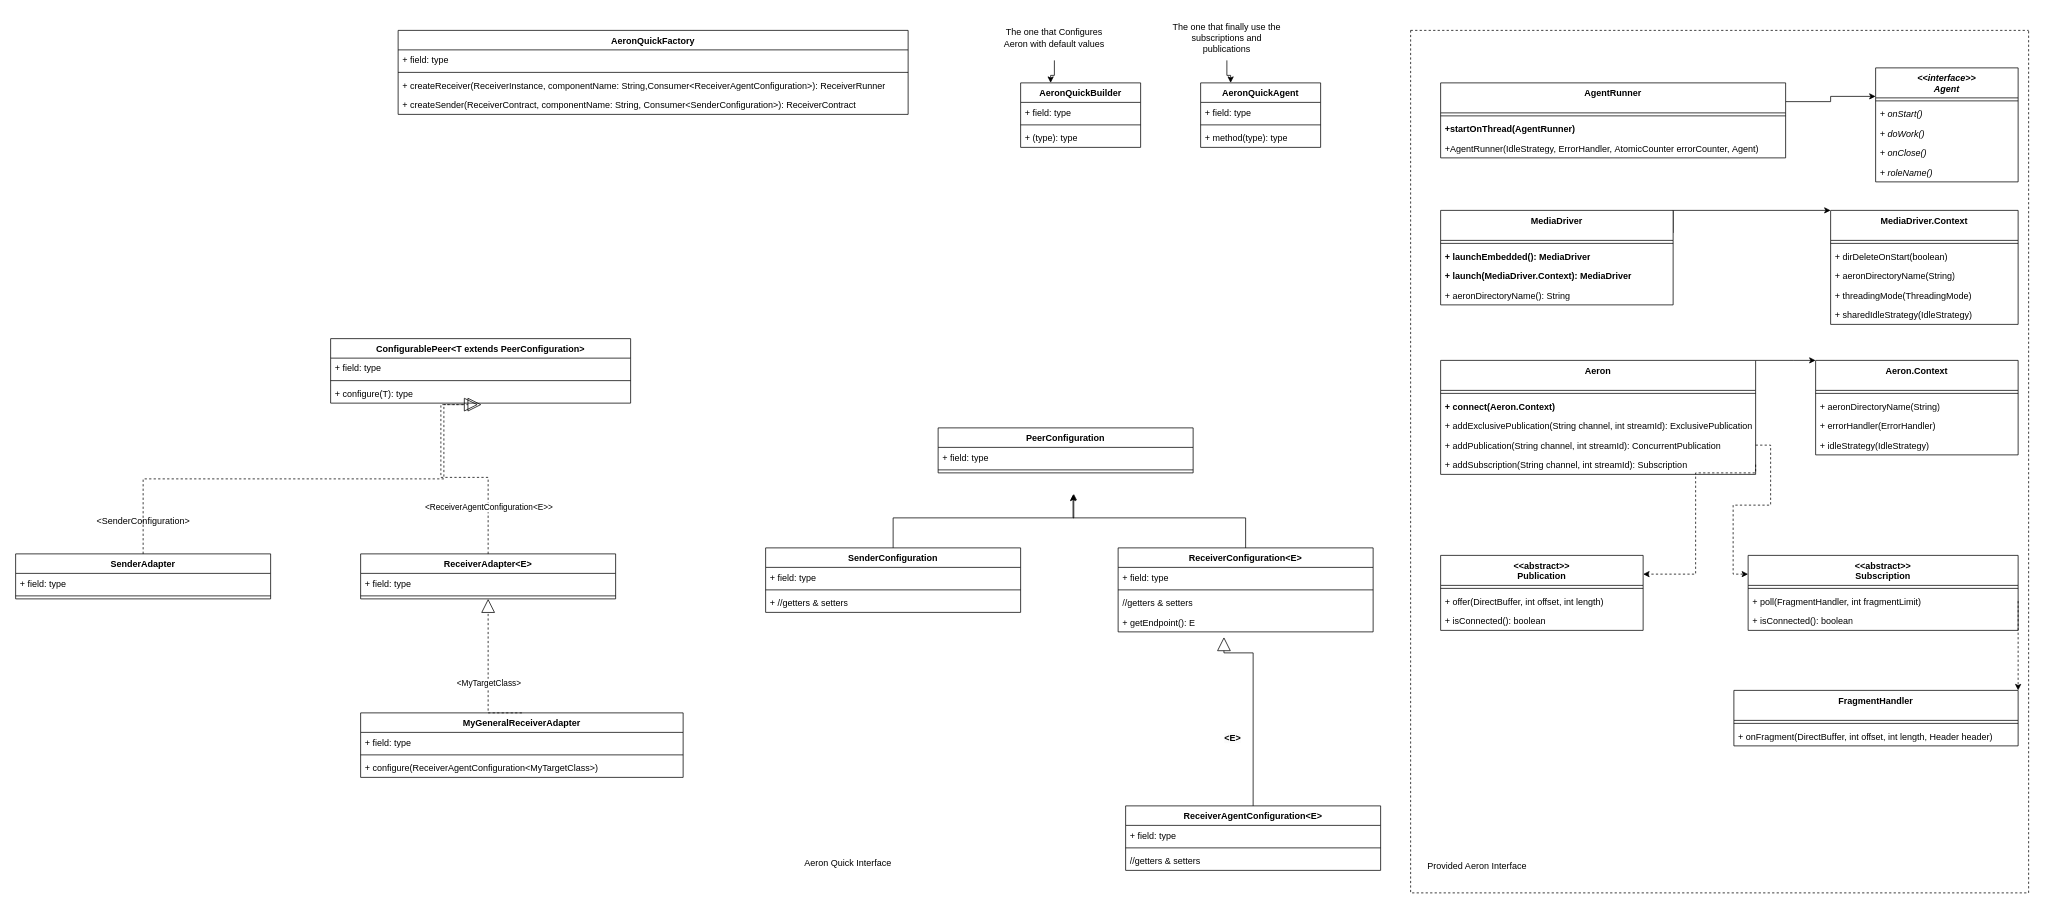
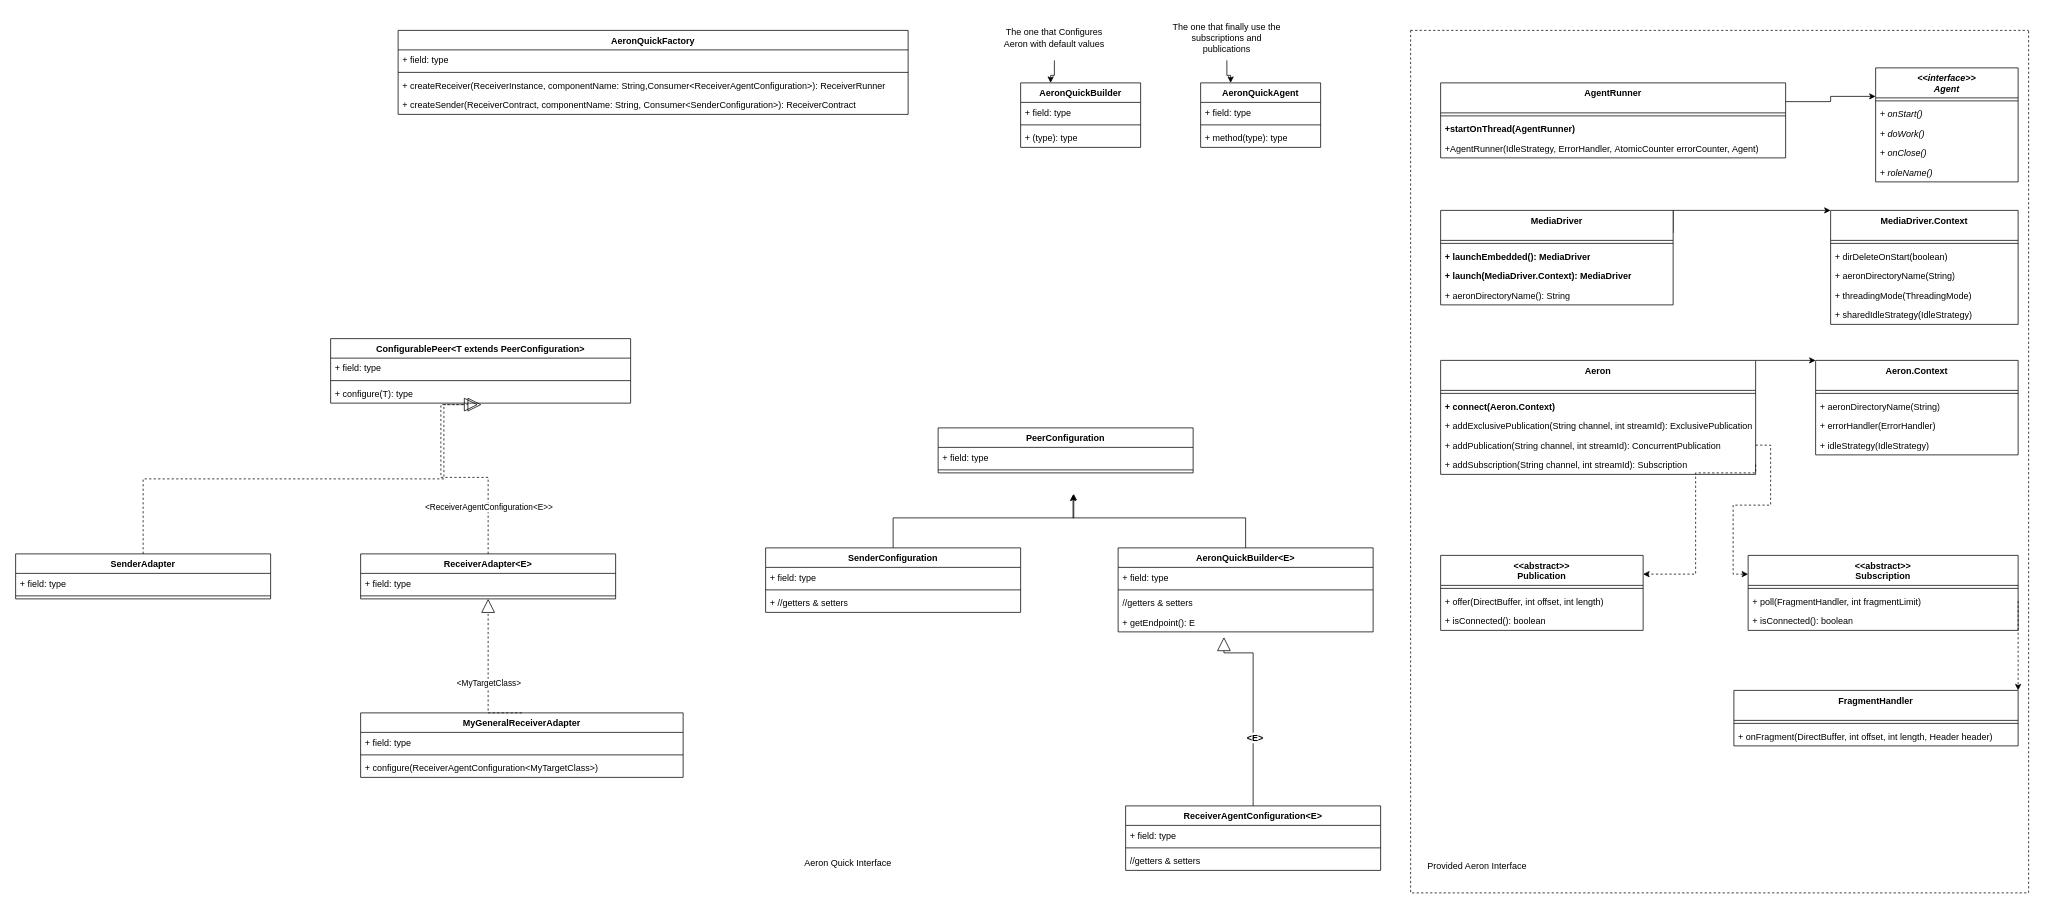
node "<SenderConfiguration>": removed
node "ReceiverConfiguration<E>": label "ReceiverConfiguration<E>" -> "AeronQuickBuilder<E>"
node "<E>": moved (1245, 743) -> (1268, 743)
